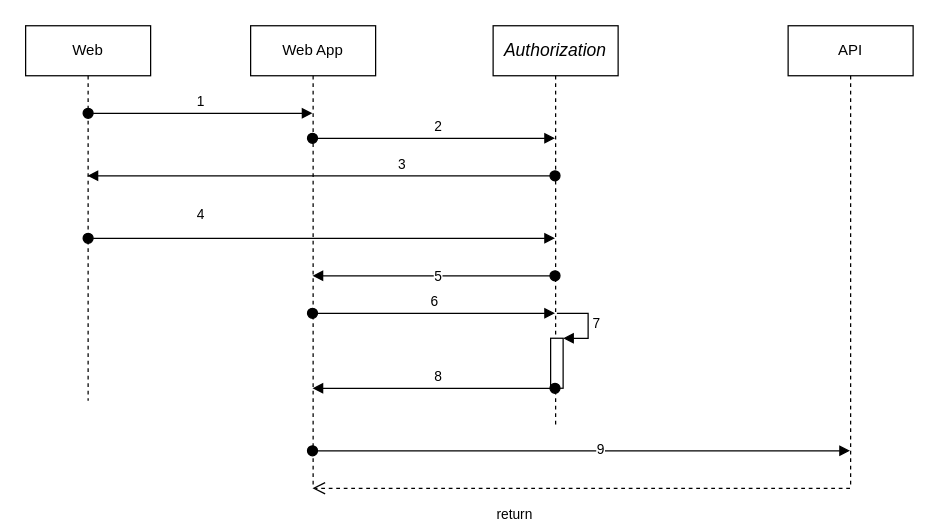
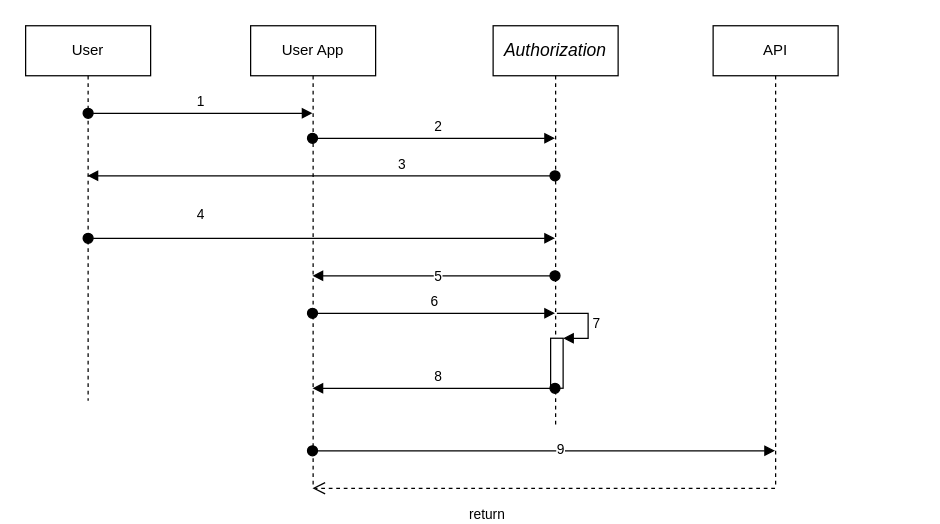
node "Web": label "Web" -> "User"
node "Web App": label "Web App" -> "User App"
node "API": moved (851, 257) -> (776, 257)
